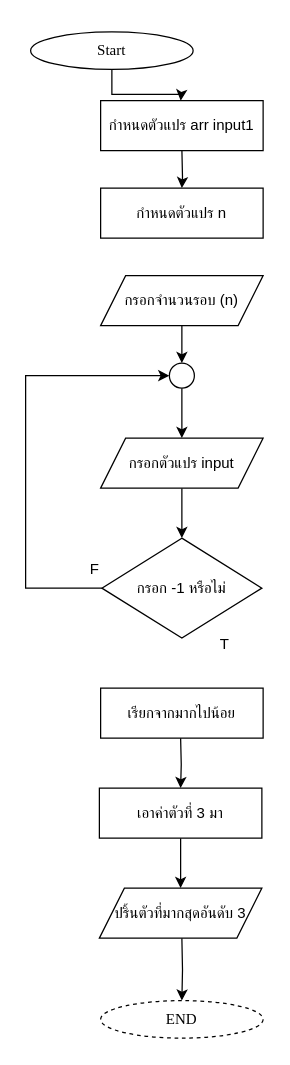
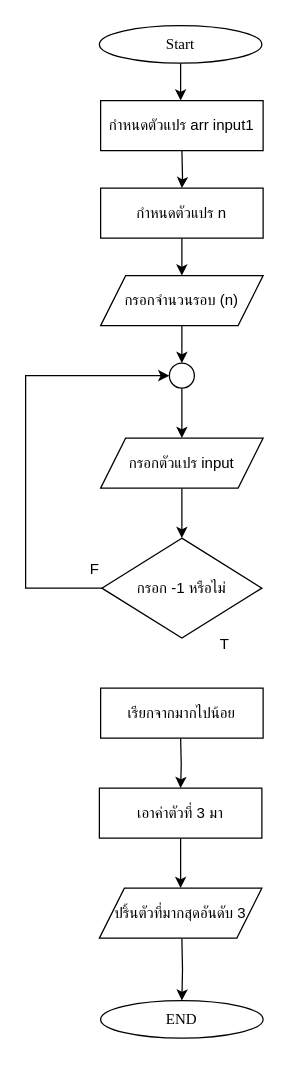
node "Start": moved (112, 51) -> (181, 44)
edge "กำหนดตัวแปร n" -> "กรอกจำนวนรอบ (n)": added
node "END": style dashed -> solid
